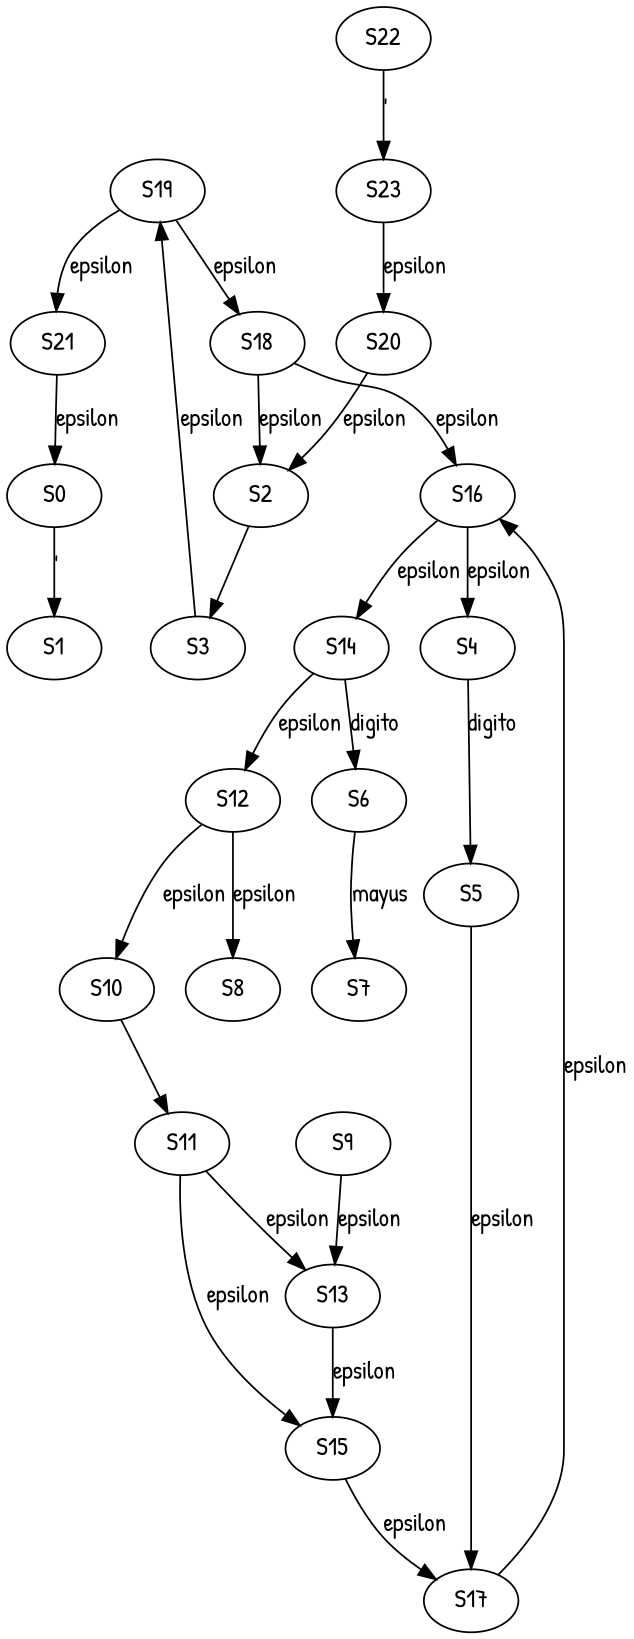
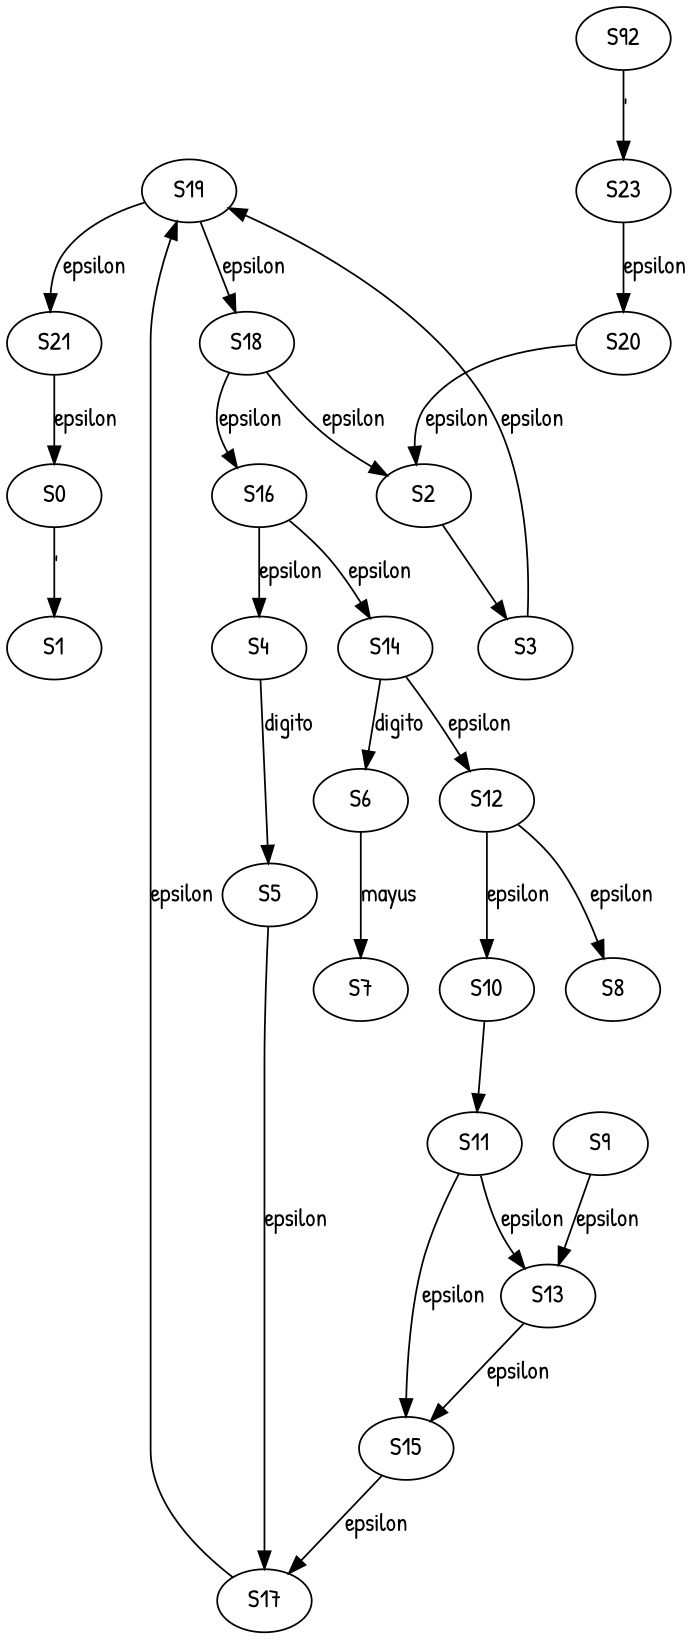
node "S22": label "S22" -> "S92"
edge "S17" -> "S16": now "S17" -> "S19"
